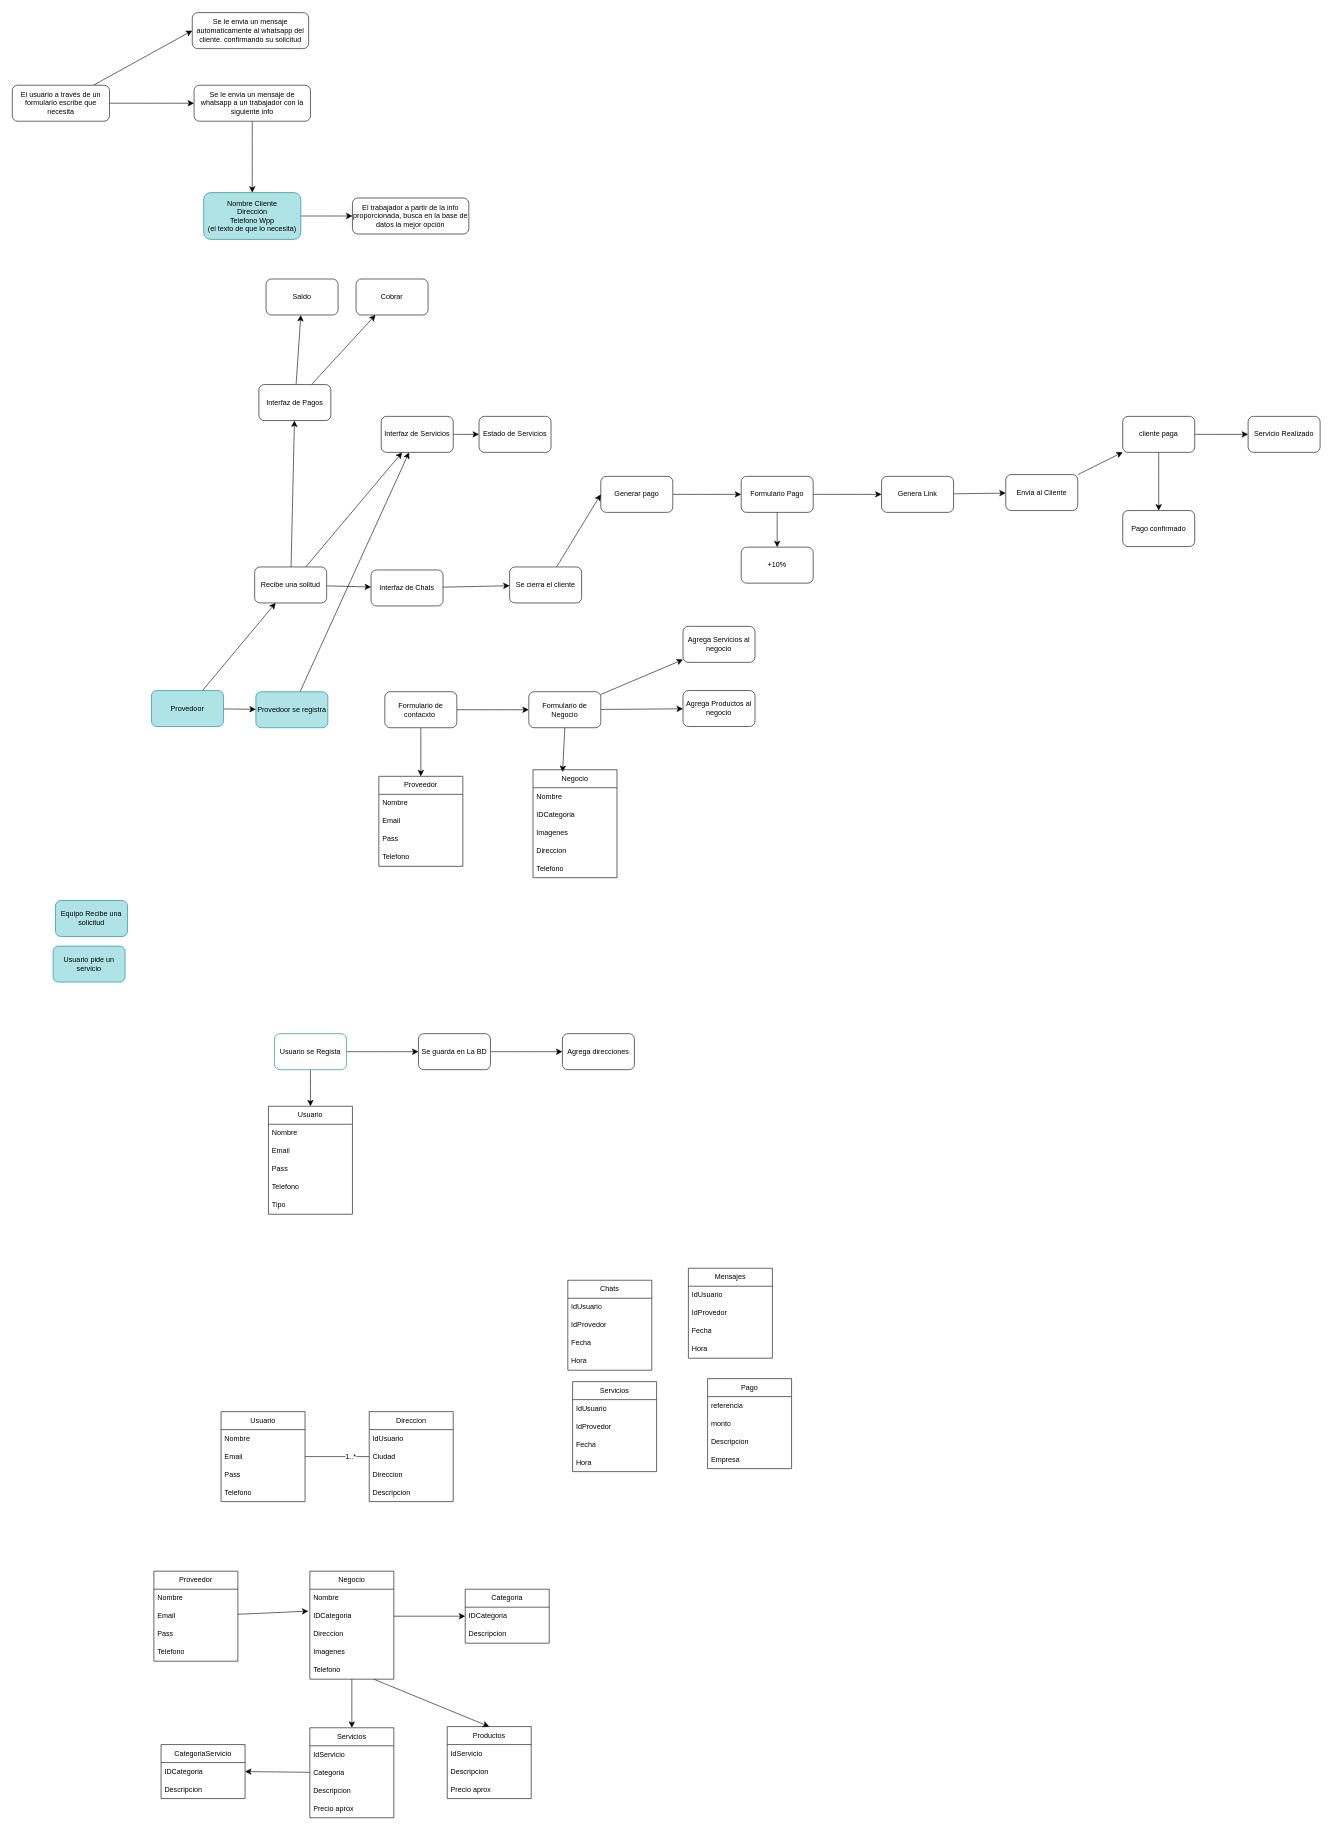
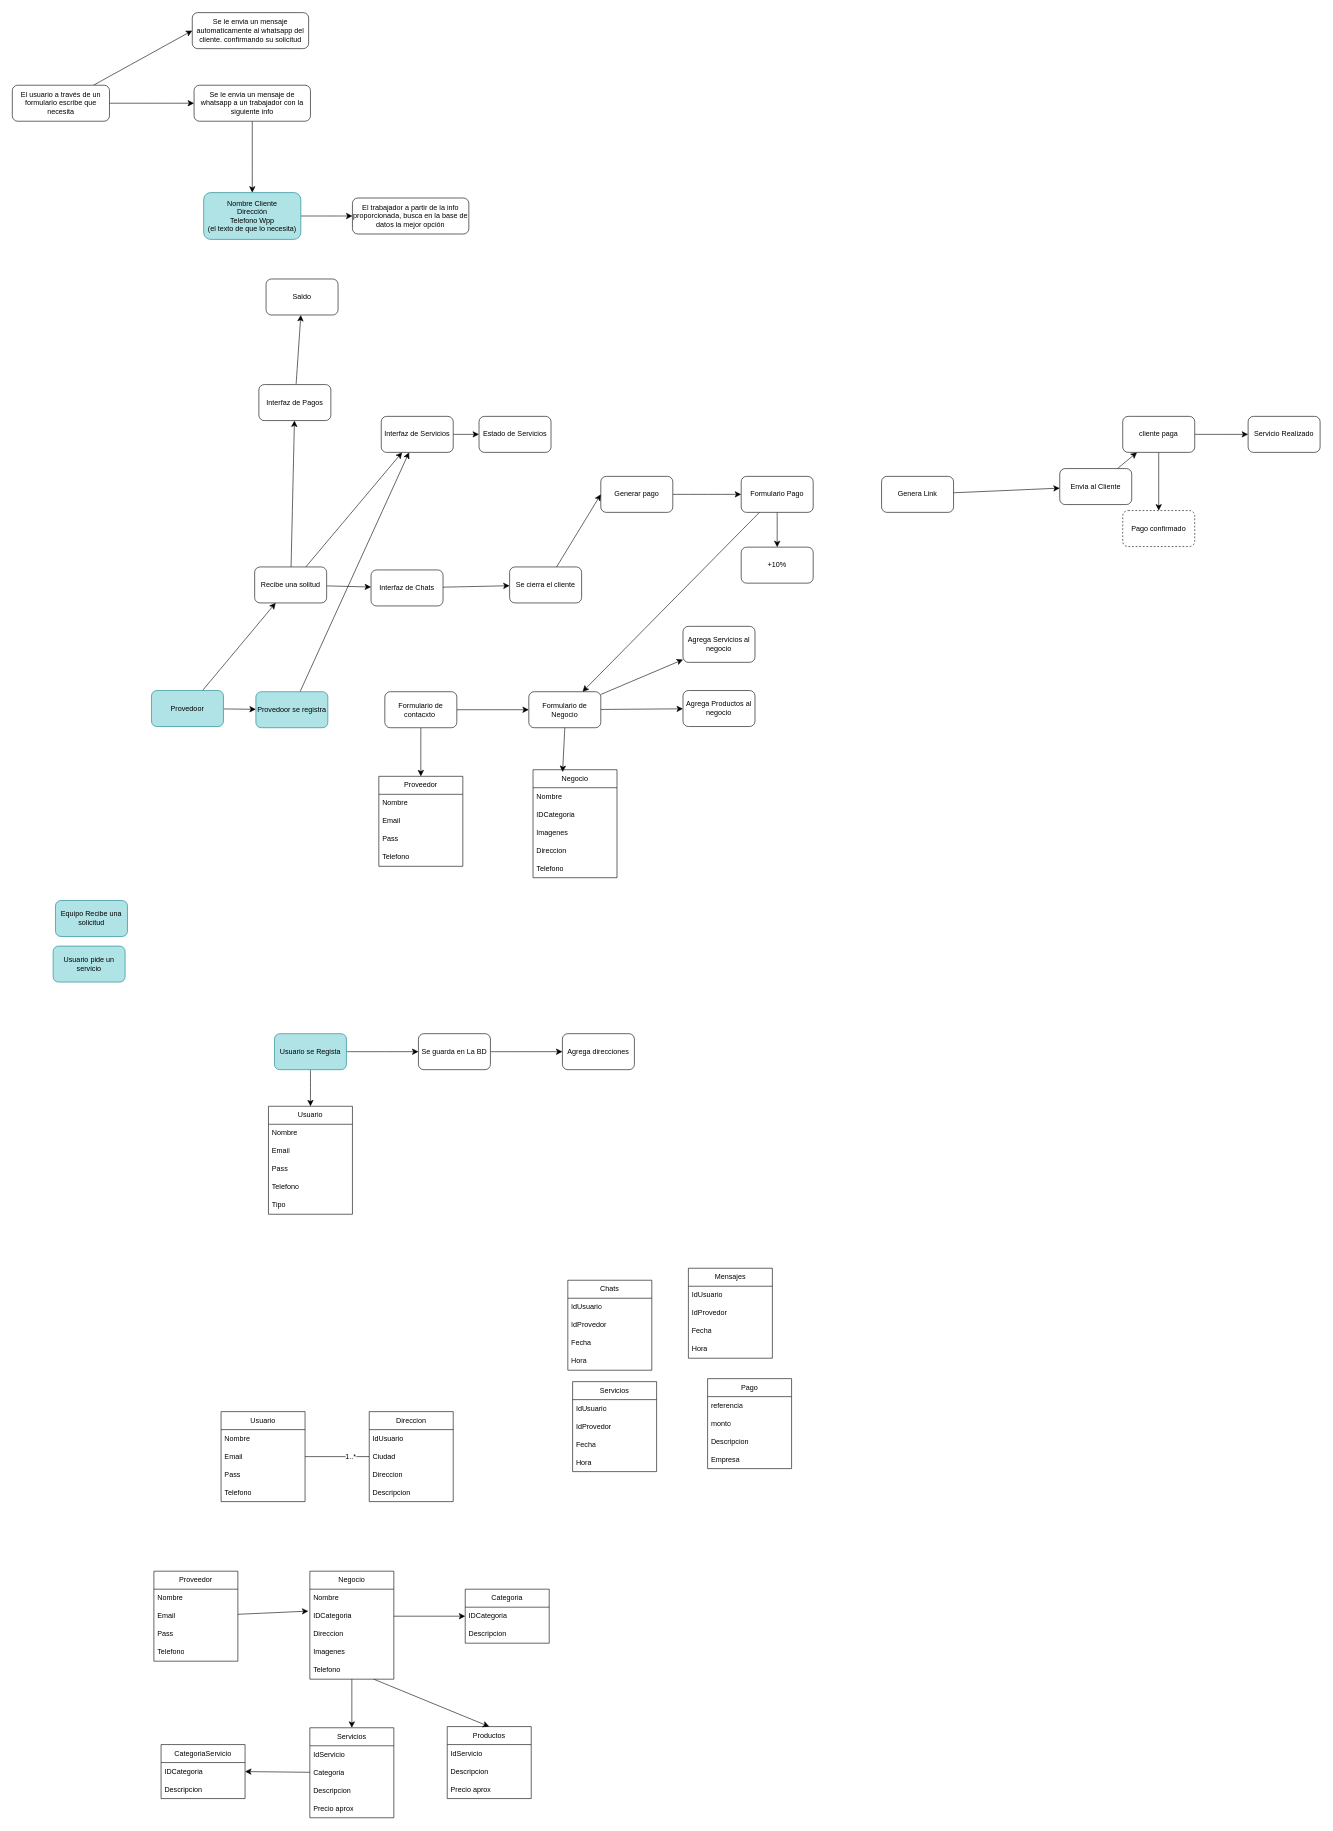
node "Cobrar": removed
edge "Interfaz de Pagos" -> "Cobrar": removed
node "Envia al Cliente": moved (1042, 492) -> (1096, 486)
edge "Formulario Pago" -> "Genera Link": now "Formulario Pago" -> "Formulario de Negocio"
node "Pago confirmado": style solid -> dashed
node "Usuario se Regista": fillcolor #ffffff -> #b0e3e6
